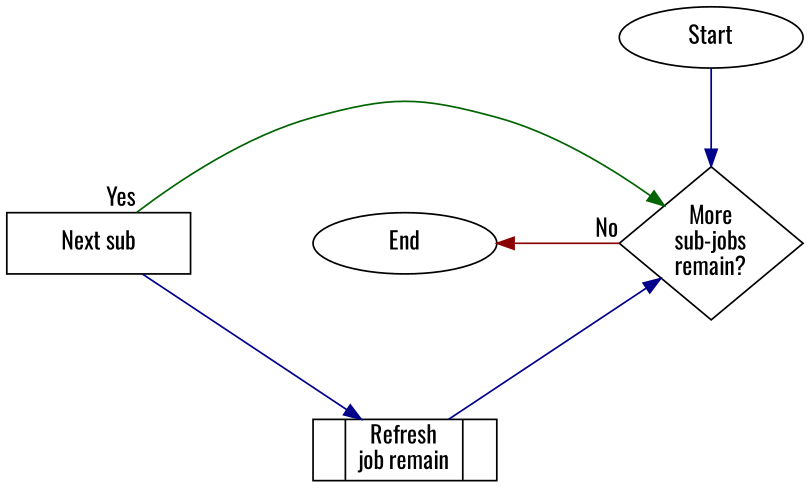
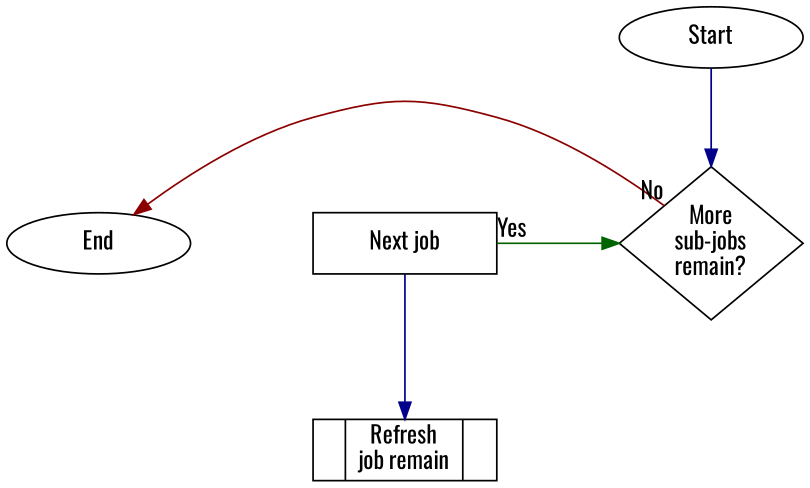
node "Next sub": label "Next sub" -> "Next job"
edge "Refresh" -> "More sub-jobs remain?": removed
